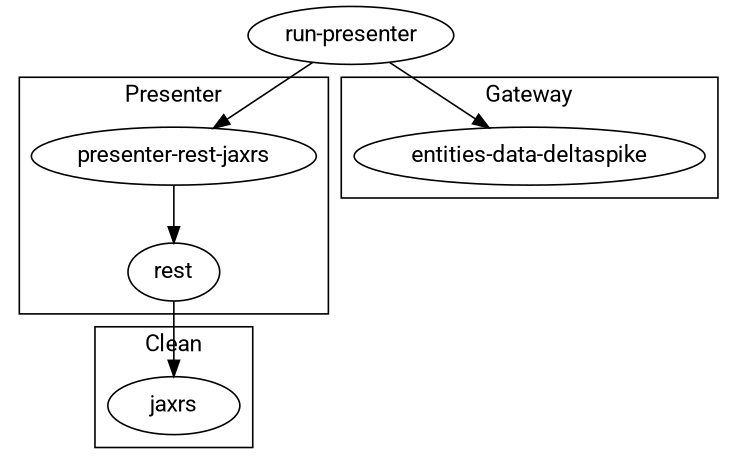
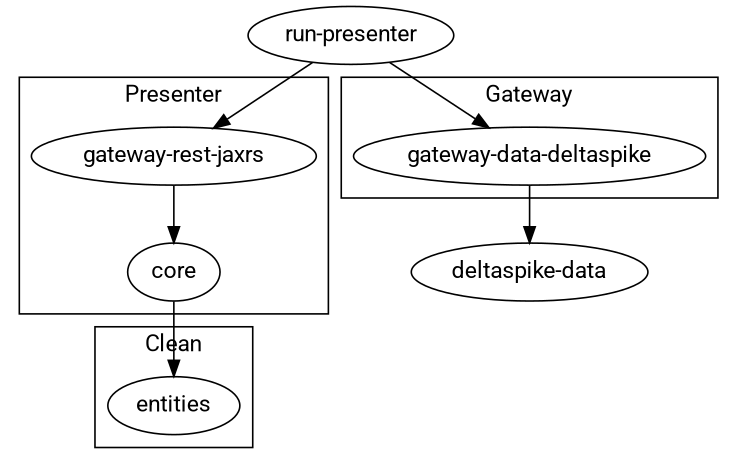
node "presenter-rest-jaxrs": label "presenter-rest-jaxrs" -> "gateway-rest-jaxrs"
node "entities-data-deltaspike": label "entities-data-deltaspike" -> "gateway-data-deltaspike"
node "rest": label "rest" -> "core"
node "deltaspike-data": added
node "jaxrs": label "jaxrs" -> "entities"
